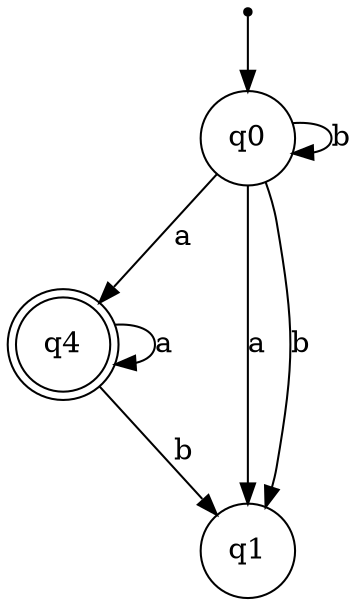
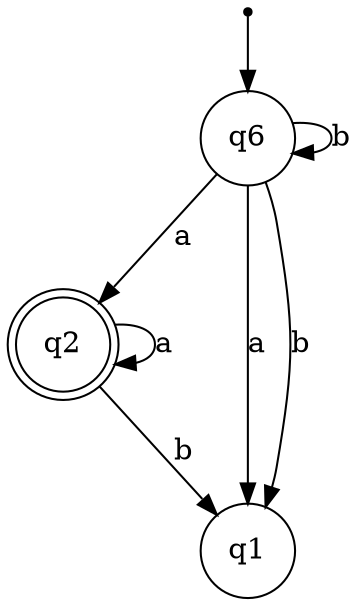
node "q0": label "q0" -> "q6"
node "q4": label "q4" -> "q2"
